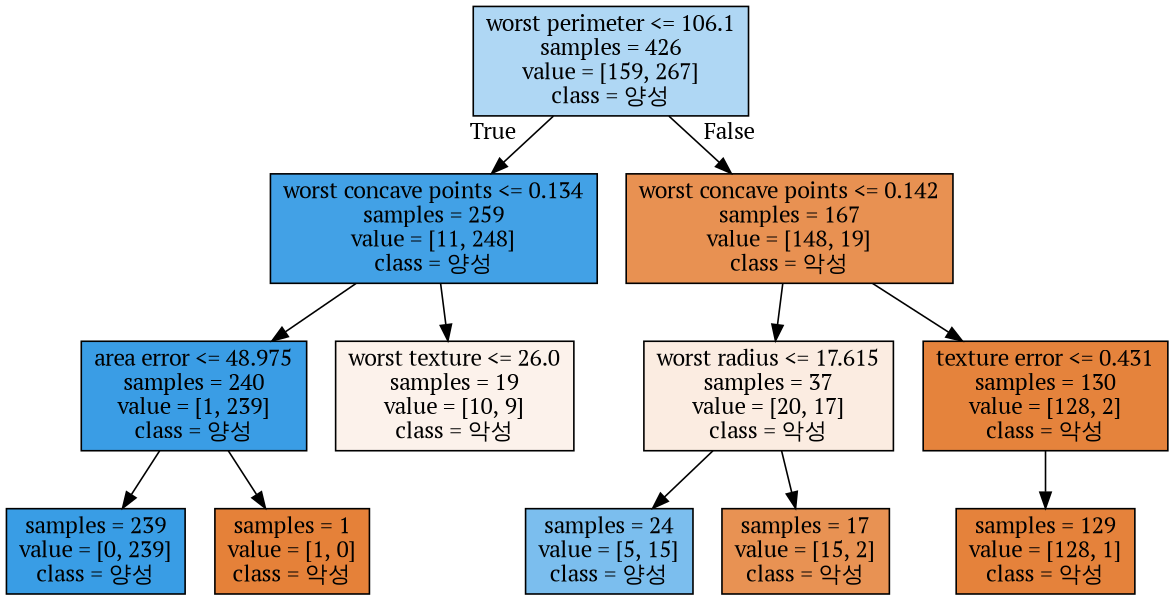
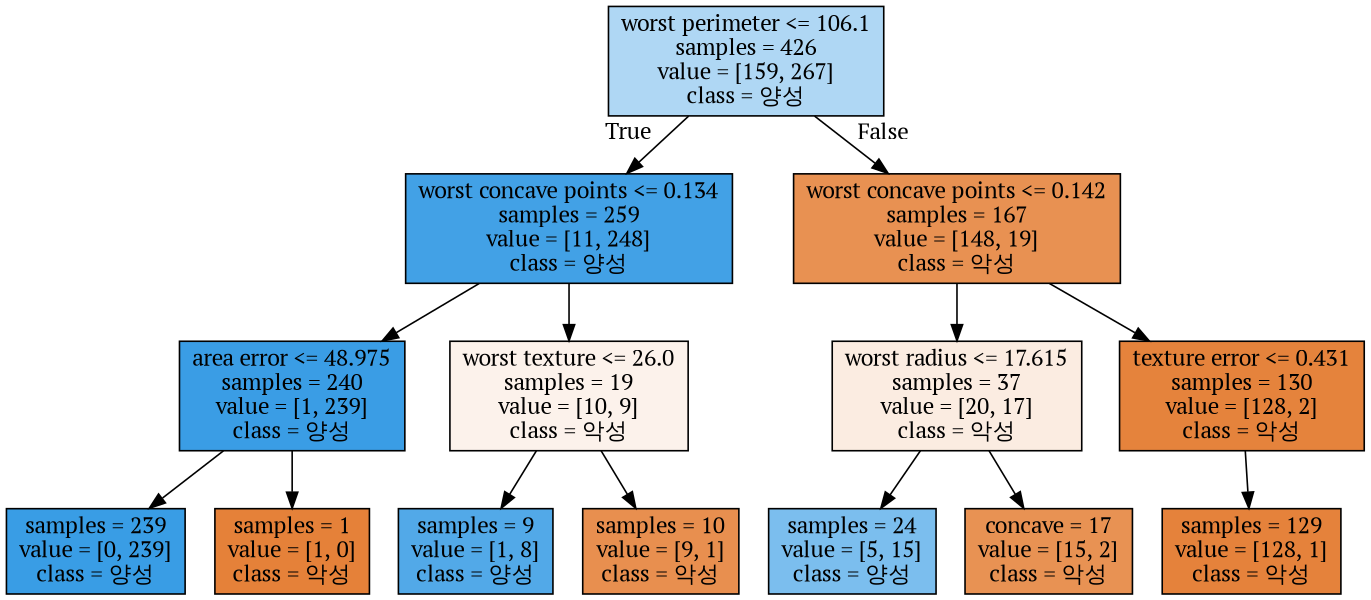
node "samples = 9 value = [1, 8] class = 양성": added
node "samples = 10 value = [9, 1] class = 악성": added
node "samples = 17 value = [15, 2] class = 악성": label "samples = 17 value = [15, 2] class = 악성" -> "concave = 17 value = [15, 2] class = 악성"
